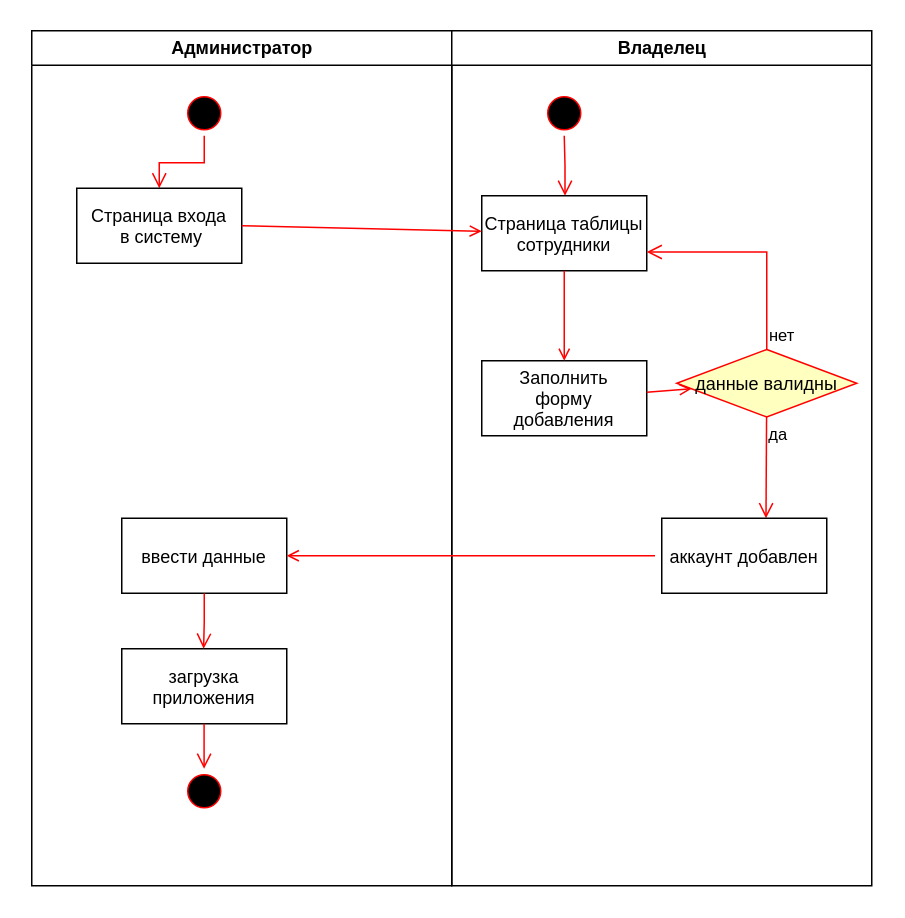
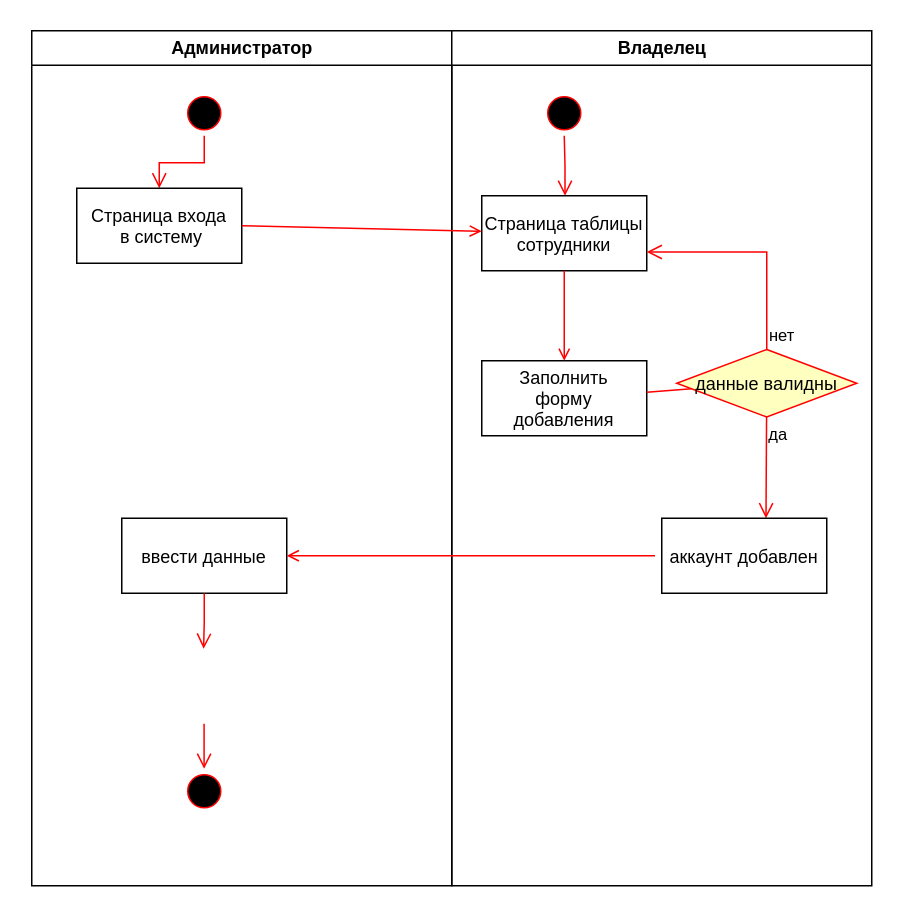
edge "Заполнить форму добавления" -> "данные валидны": arrowhead open -> none
node "загрузка приложения": removed
